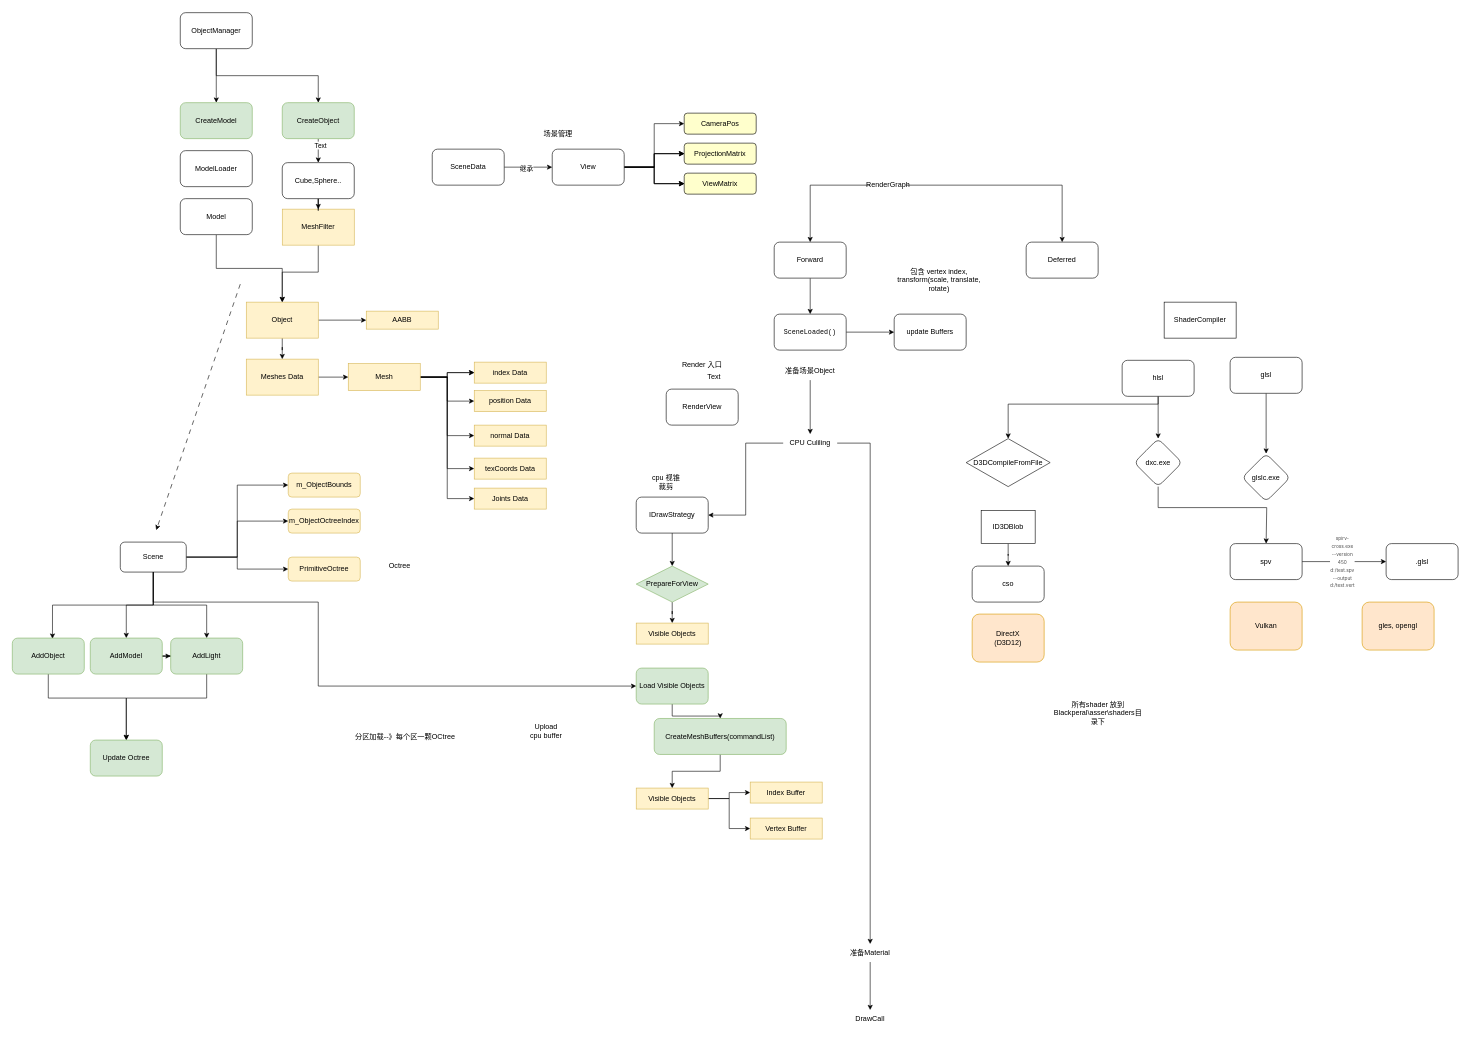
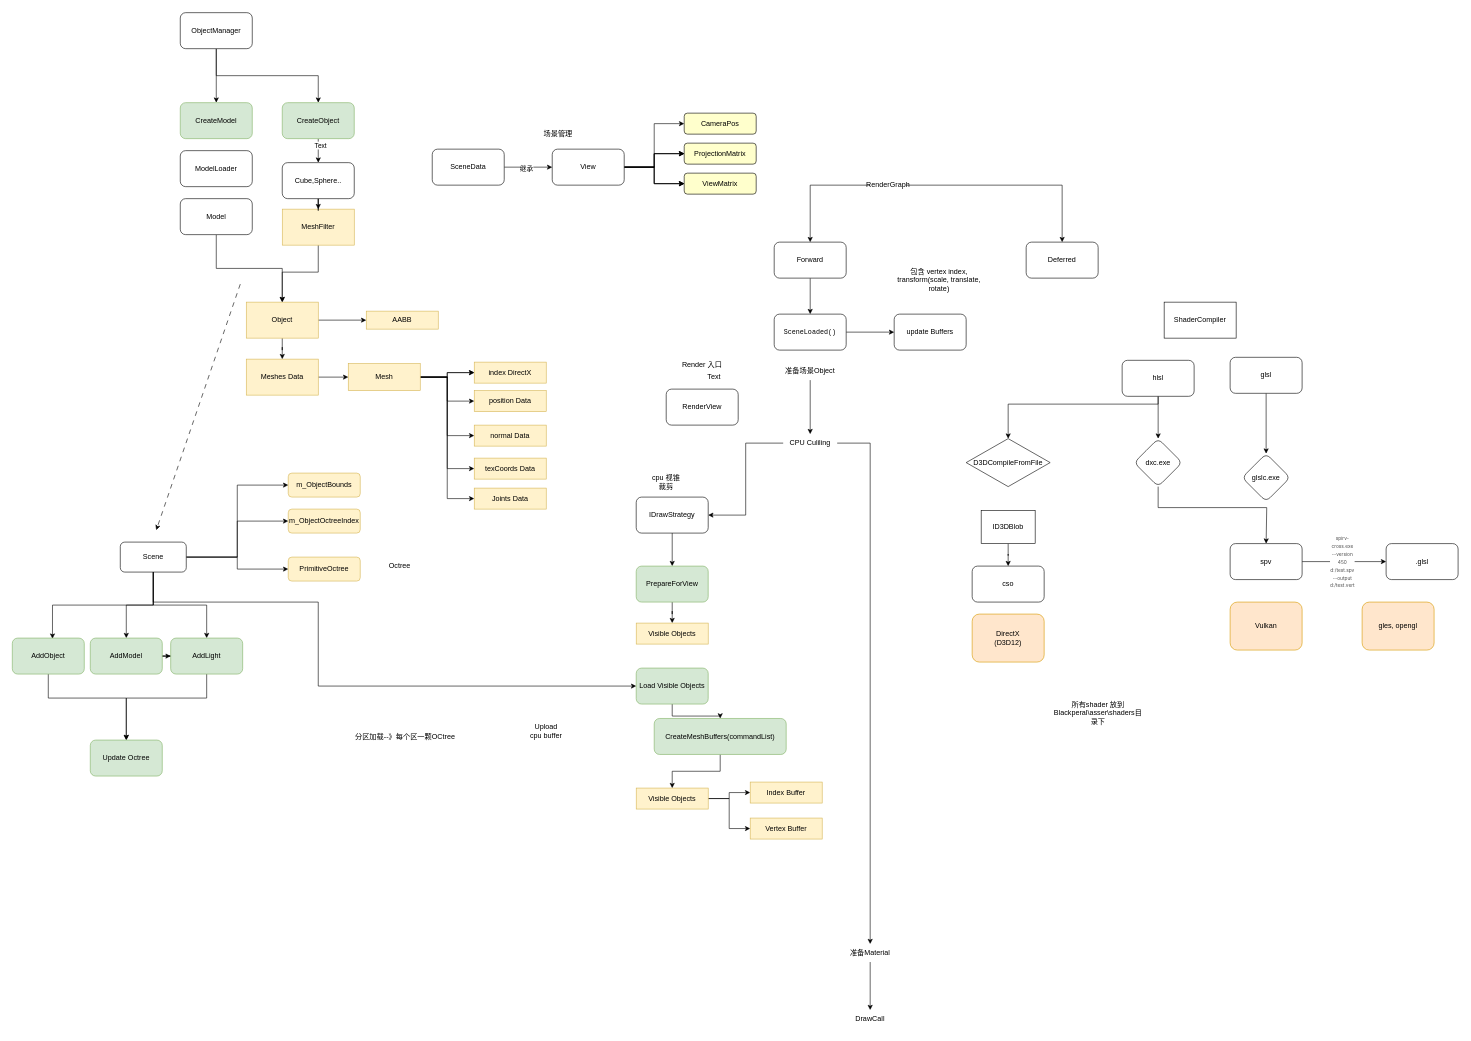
node "index Data": label "index Data" -> "index DirectX"
node "PrepareForView": shape diamond -> rounded rectangle
